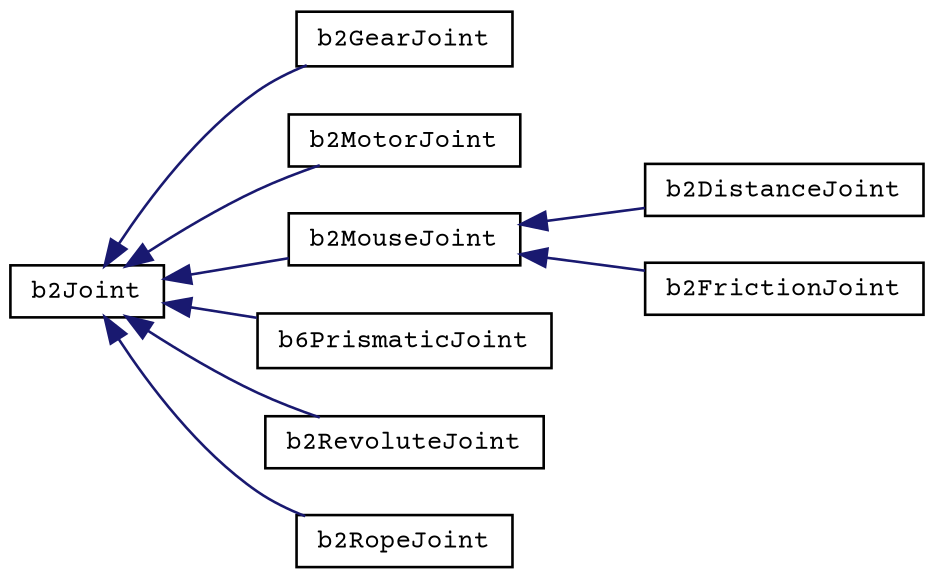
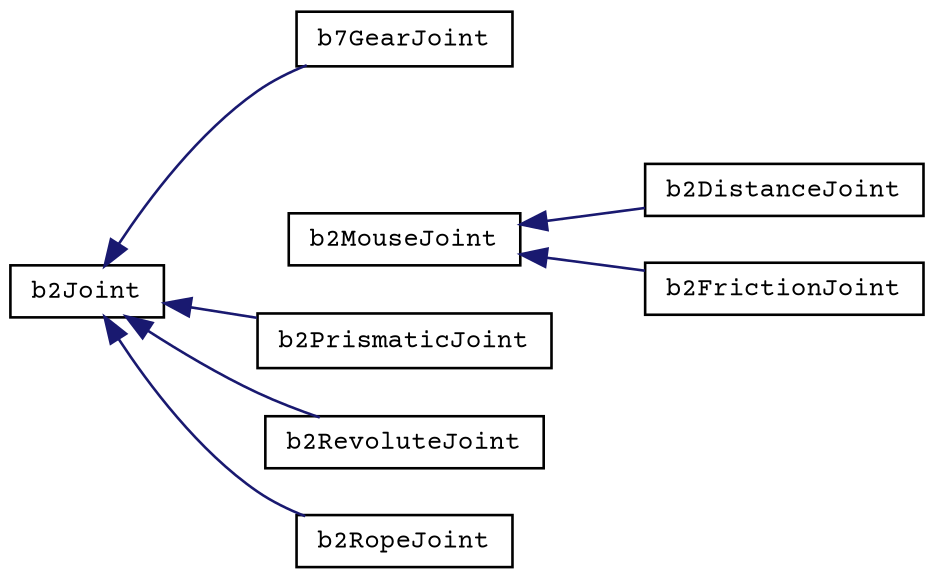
node "b2GearJoint": label "b2GearJoint" -> "b7GearJoint"
node "b2MotorJoint": removed
edge "b2MouseJoint" -> "b2Joint": removed
node "b6PrismaticJoint": label "b6PrismaticJoint" -> "b2PrismaticJoint"
